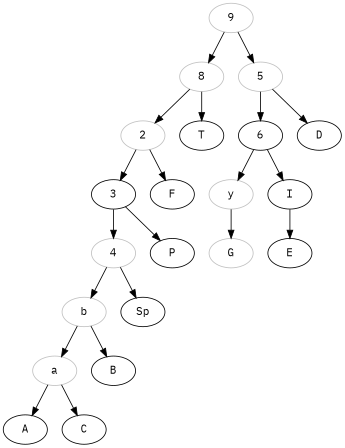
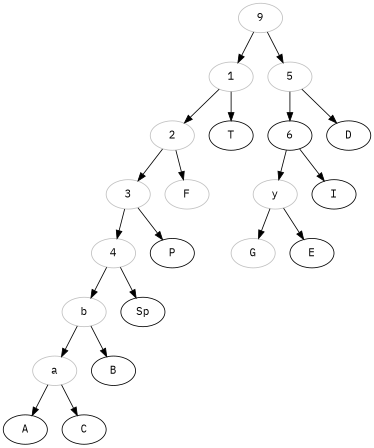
node "8": label "8" -> "1"
node "3": color black -> grey
node "F": color black -> grey
edge "I" -> "E": now "y" -> "E"
